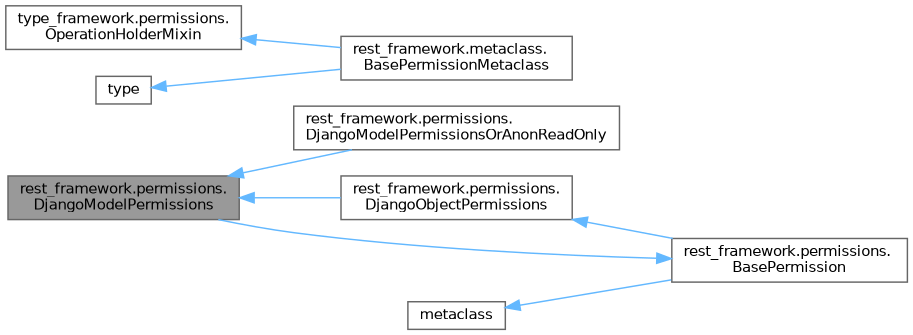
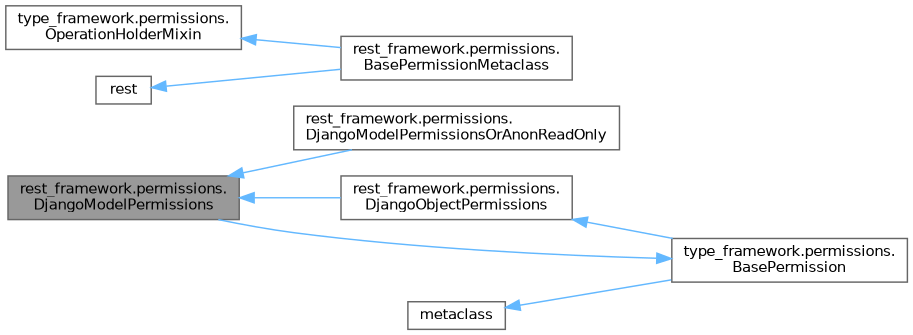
node "rest_framework.metaclass. BasePermissionMetaclass": label "rest_framework.metaclass. BasePermissionMetaclass" -> "rest_framework.permissions. BasePermissionMetaclass"
node "type": label "type" -> "rest"
node "rest_framework.permissions. BasePermission": label "rest_framework.permissions. BasePermission" -> "type_framework.permissions. BasePermission"
